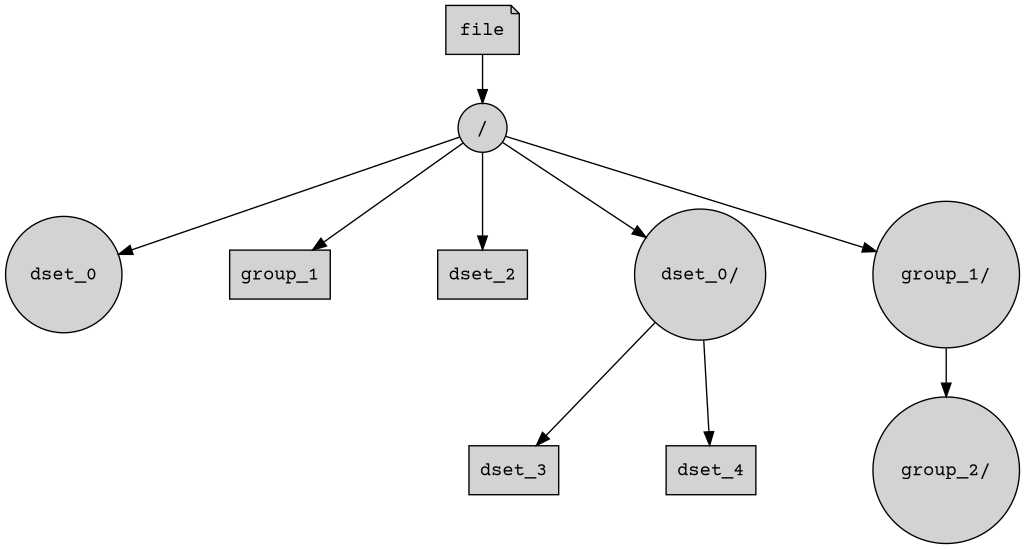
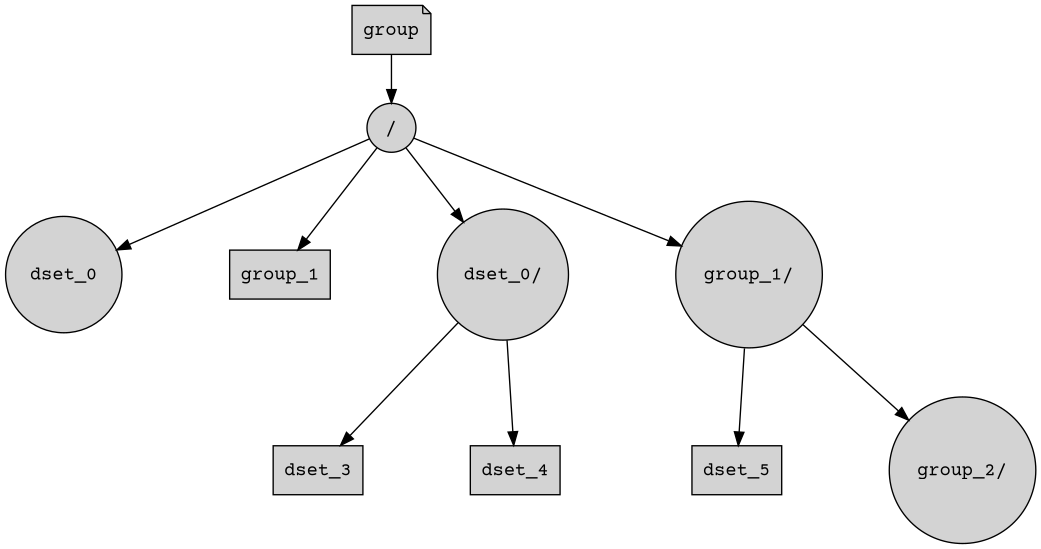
node "file": label "file" -> "group"
node "dset_2": removed
node "dset_5": added
